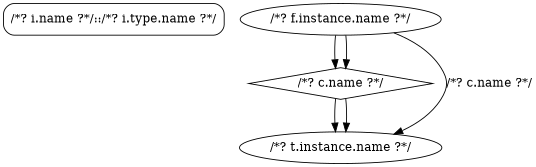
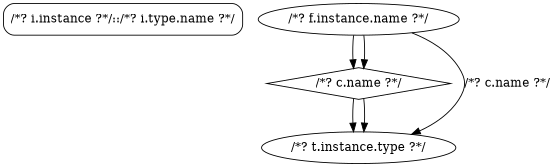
node "/*? i.name ?*/::/*? i.type.name ?*/": label "/*? i.name ?*/::/*? i.type.name ?*/" -> "/*? i.instance ?*/::/*? i.type.name ?*/"
node "/*? t.instance.name ?*/": label "/*? t.instance.name ?*/" -> "/*? t.instance.type ?*/"
